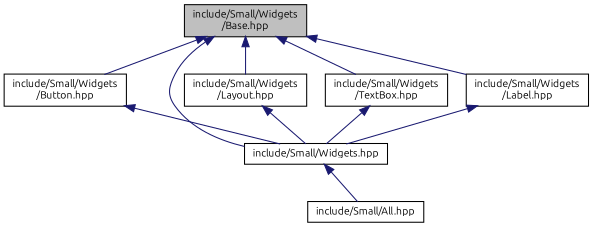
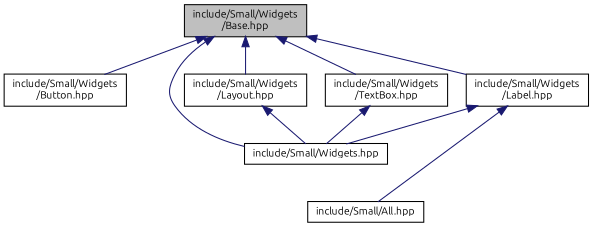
edge "include/Small/Widgets.hpp" -> "include/Small/Widgets /Button.hpp": removed
edge "include/Small/All.hpp" -> "include/Small/Widgets.hpp": now "include/Small/All.hpp" -> "include/Small/Widgets /Label.hpp"
